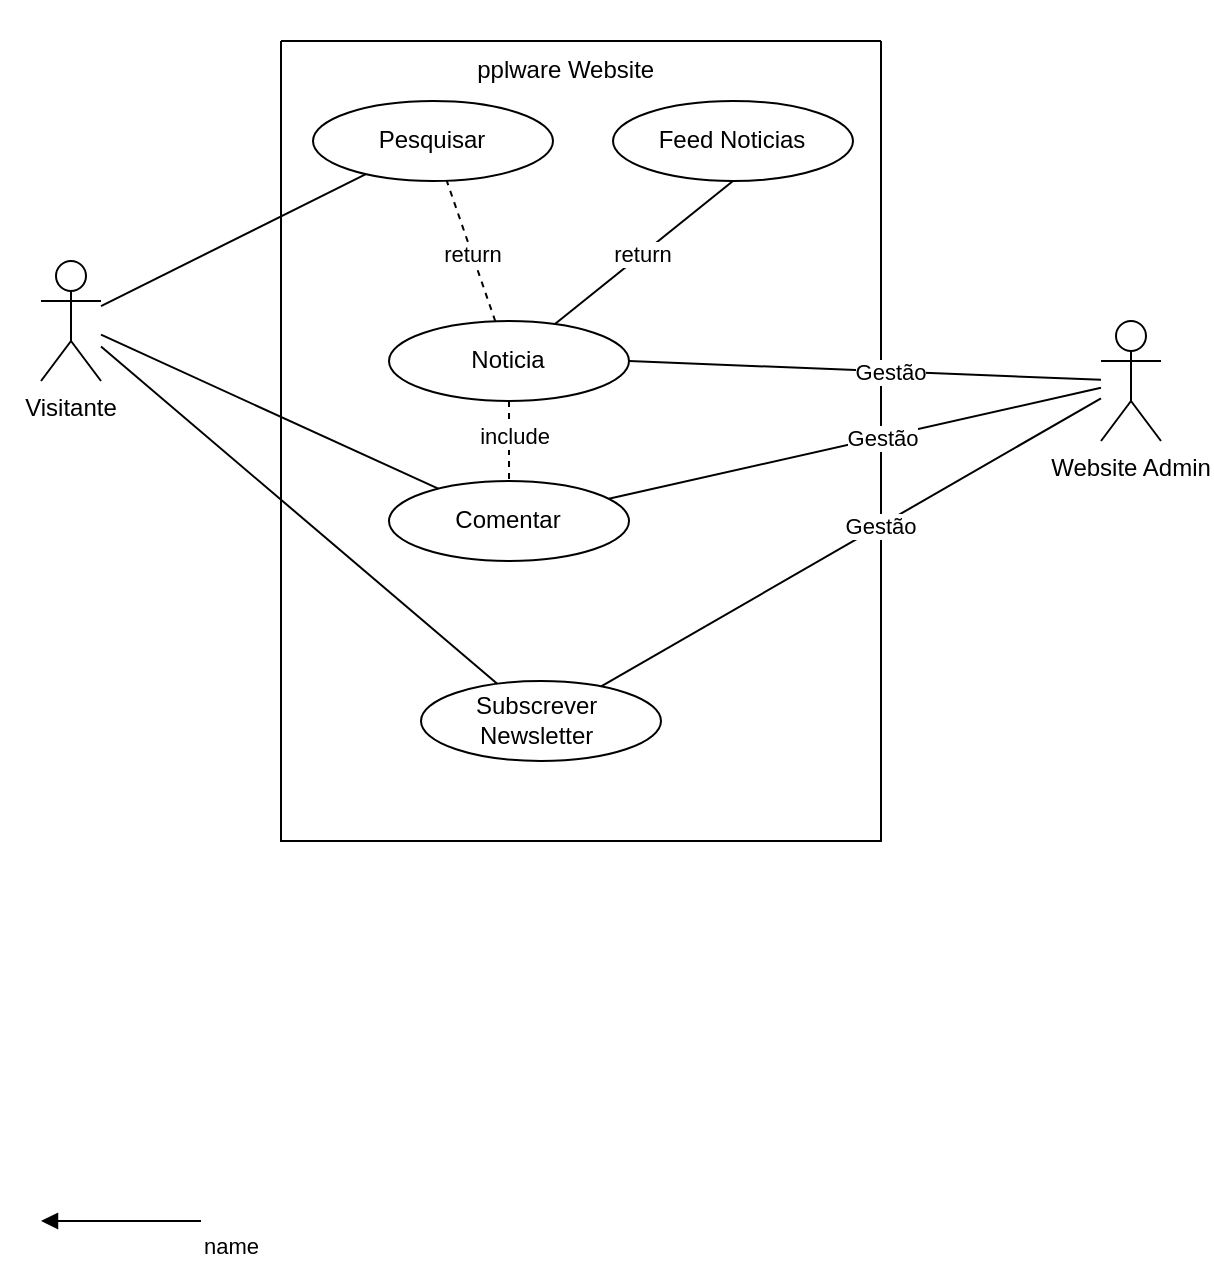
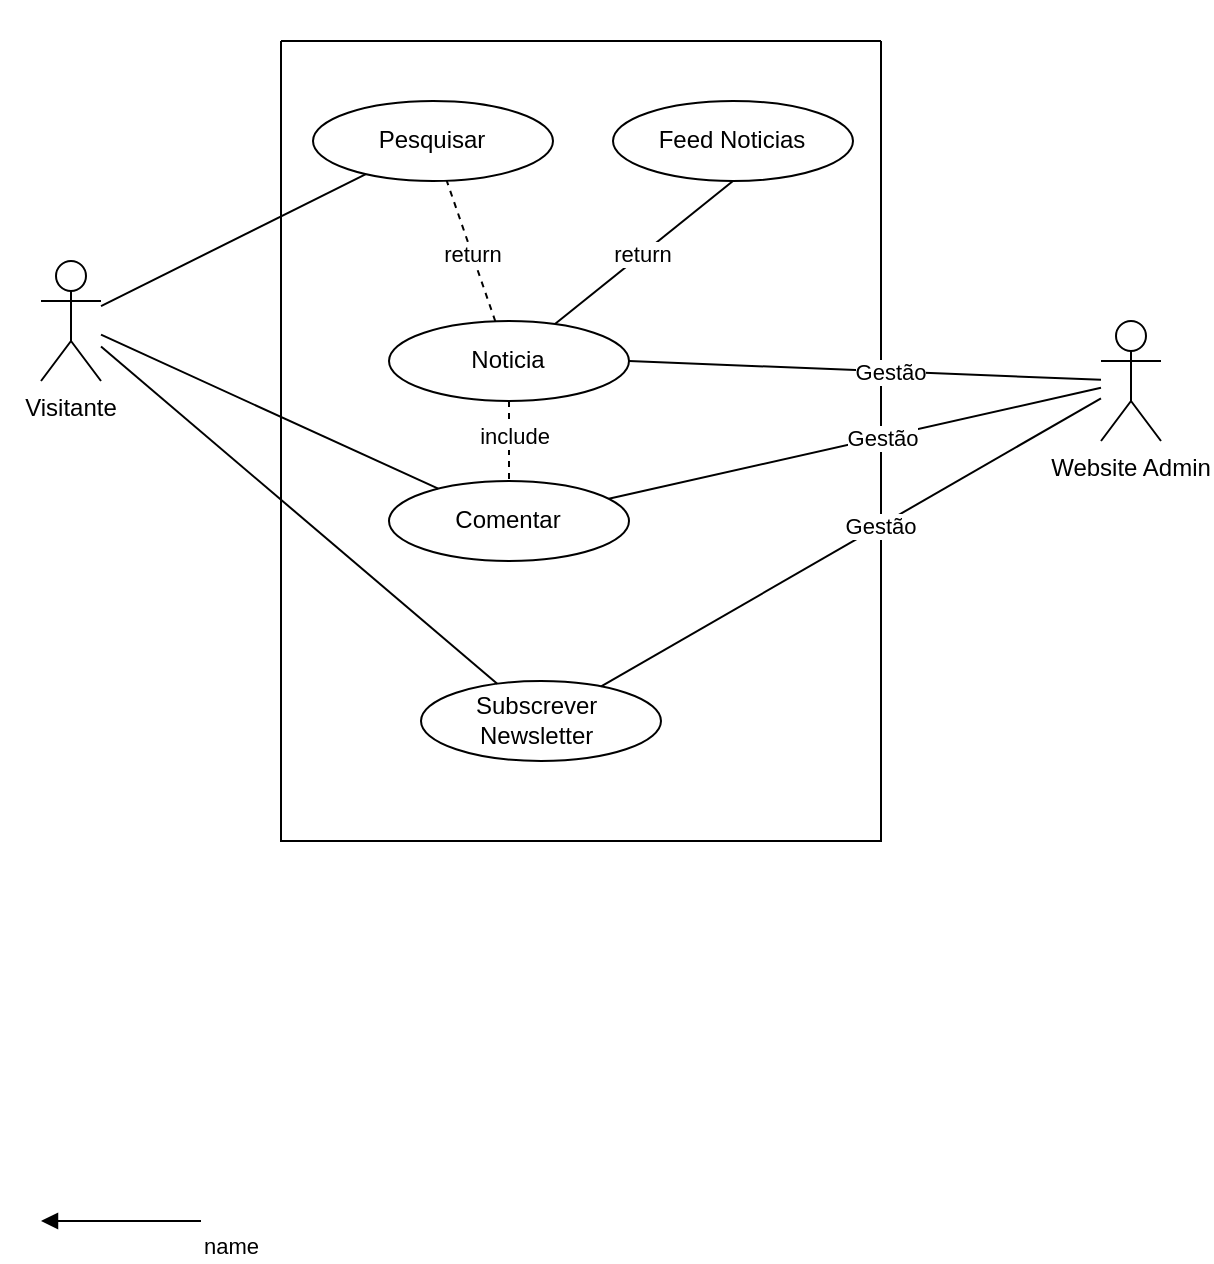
node "pplware Website": removed
